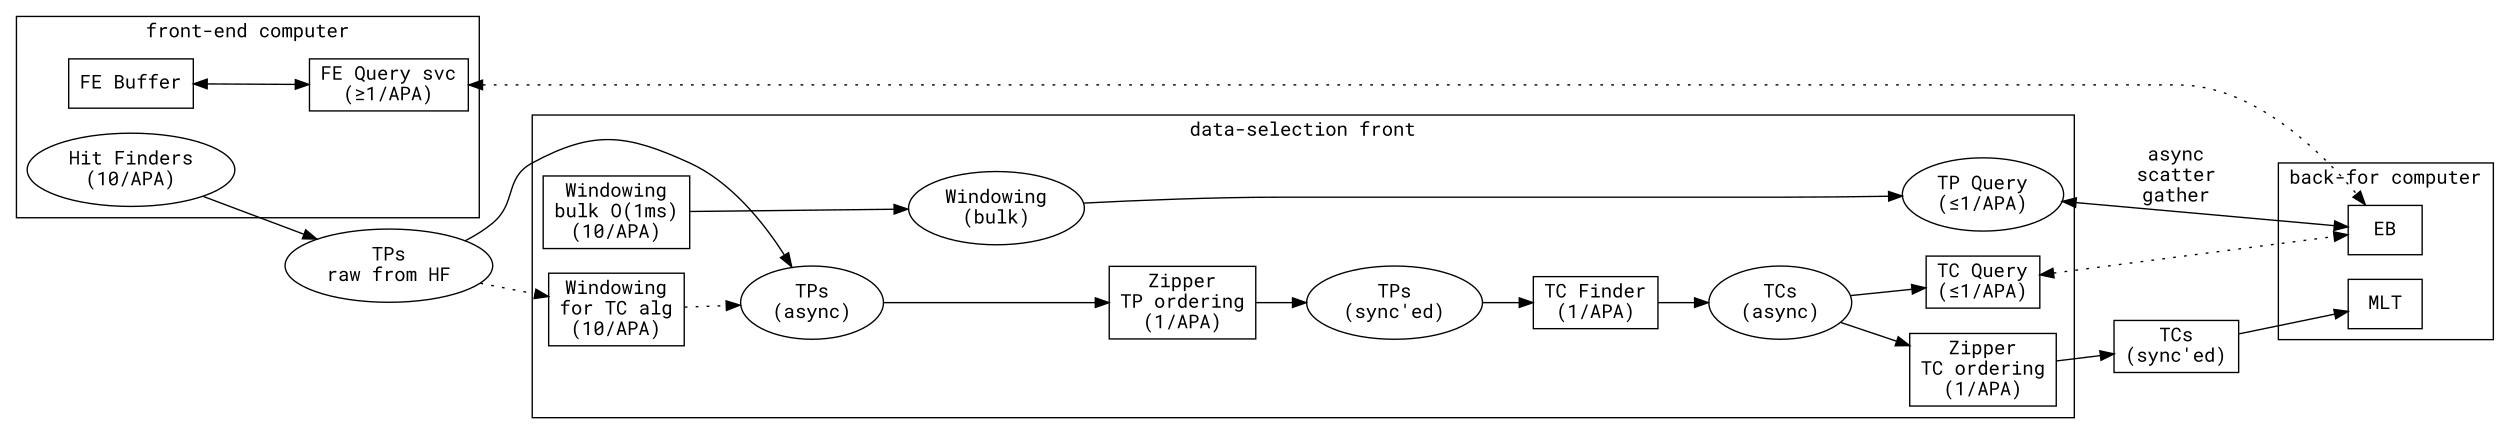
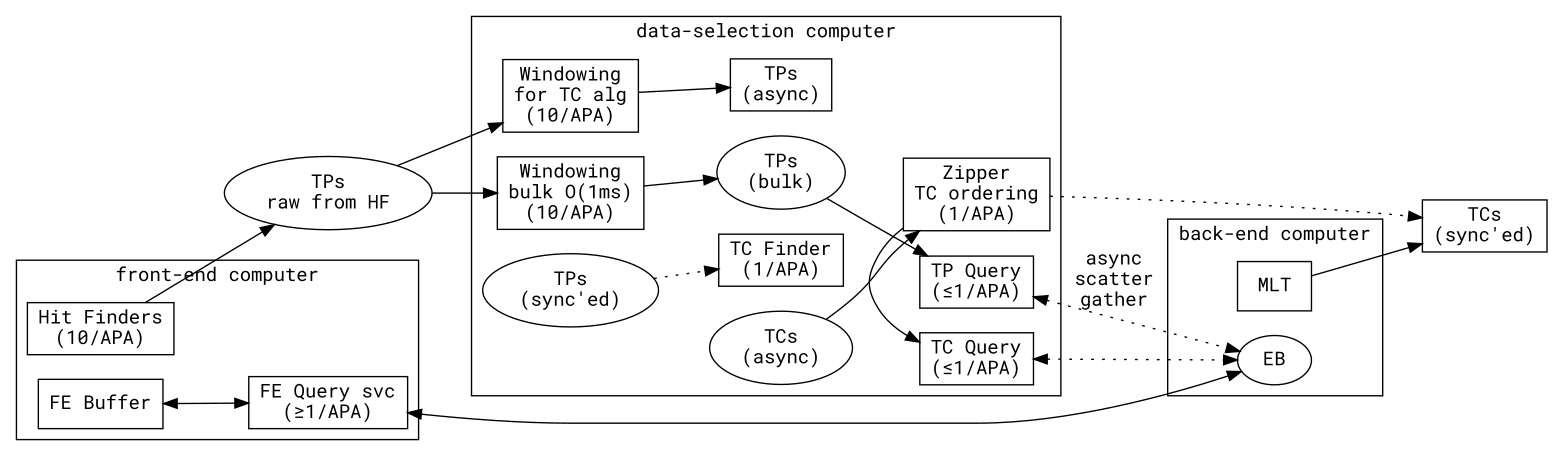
edge "FE Query svc (≥1/APA)" -- "EB": style dotted -> solid
cluster "data-selection front": label "data-selection front" -> "data-selection computer"
edge "TPs raw from HF" -> "TPs (async)": now "TPs raw from HF" -> "Windowing bulk O(1ms) (10/APA)"
node "Hit Finders (10/APA)": shape ellipse -> box
cluster "back-for computer": label "back-for computer" -> "back-end computer"
node "TP Query (≤1/APA)": shape ellipse -> box
node "Windowing (bulk)": label "Windowing (bulk)" -> "TPs (bulk)"
edge "TP Query (≤1/APA)" -- "EB": style solid -> dotted
node "EB": shape box -> ellipse
edge "TPs raw from HF" -> "Windowing for TC alg (10/APA)": style dotted -> solid
edge "TCs (async)" -> "TC Query (≤1/APA)": now "Zipper TC ordering (1/APA)" -> "TC Query (≤1/APA)"
node "TPs (async)": shape ellipse -> box
node "Zipper TP ordering (1/APA)": removed
edge "TPs (sync'ed)" -> "TC Finder (1/APA)": style solid -> dotted
edge "TC Finder (1/APA)" -> "TCs (async)": removed
edge "Windowing for TC alg (10/APA)" -> "TPs (async)": style dotted -> solid
edge "TCs (sync'ed)" -> "MLT": reversed
edge "Zipper TC ordering (1/APA)" -> "TCs (sync'ed)": style solid -> dotted
